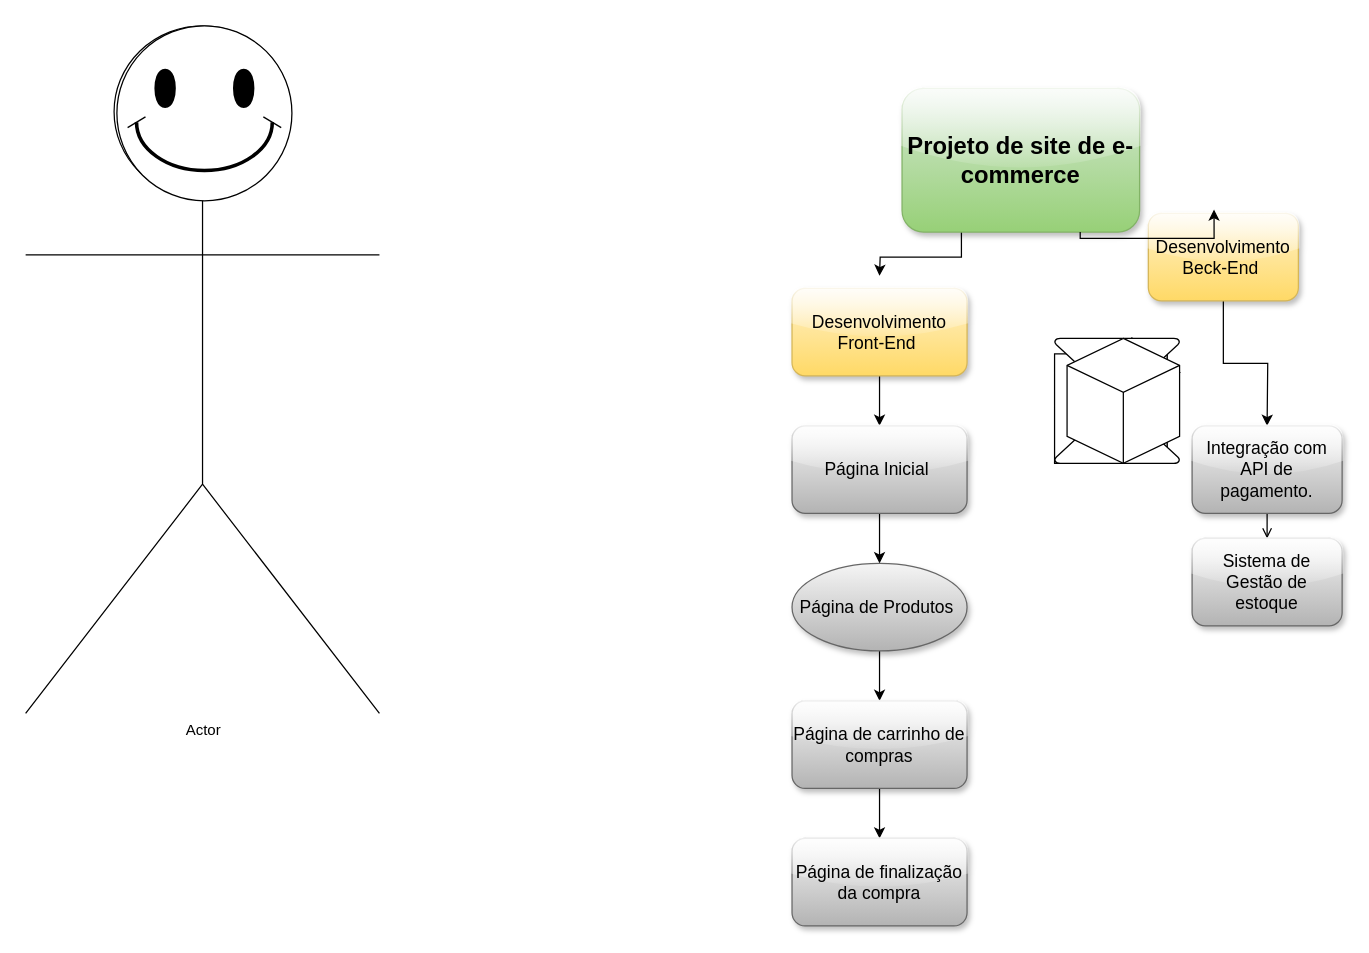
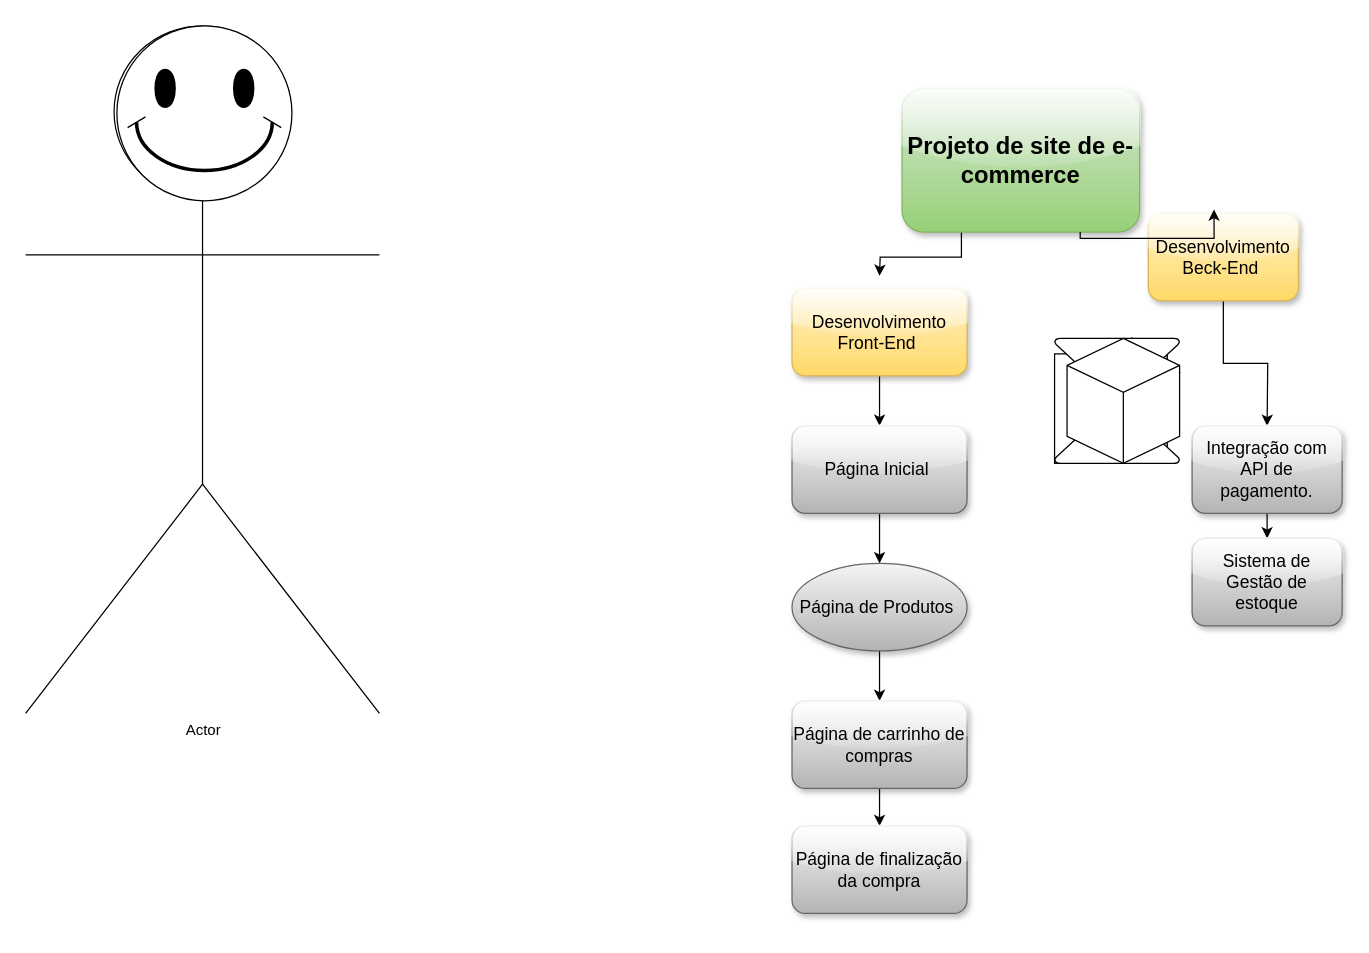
edge "Integração com API de pagamento." -> "Sistema de Gestão de estoque": arrowhead open -> classic
node "Página de finalização da compra": moved (879, 882) -> (879, 869)
